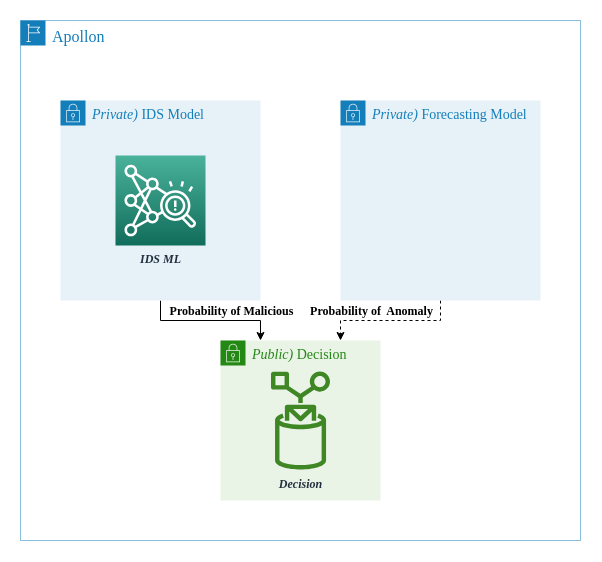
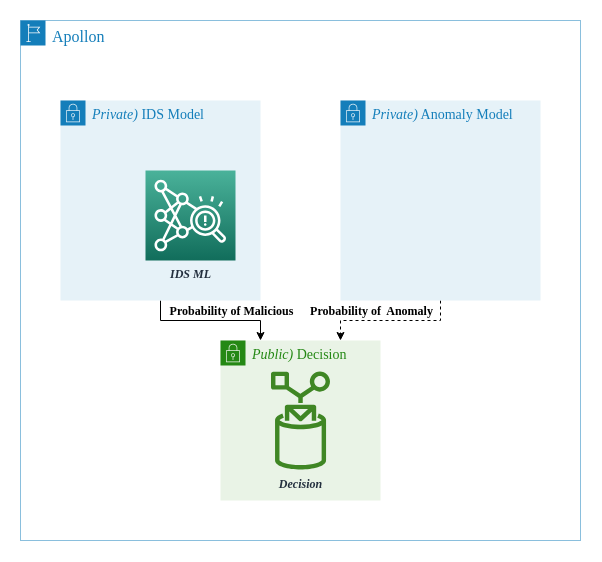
node "Private) Forecasting Model": label "Private) Forecasting Model" -> "Private) Anomaly Model"
node "IDS ML": moved (161, 201) -> (191, 216)
